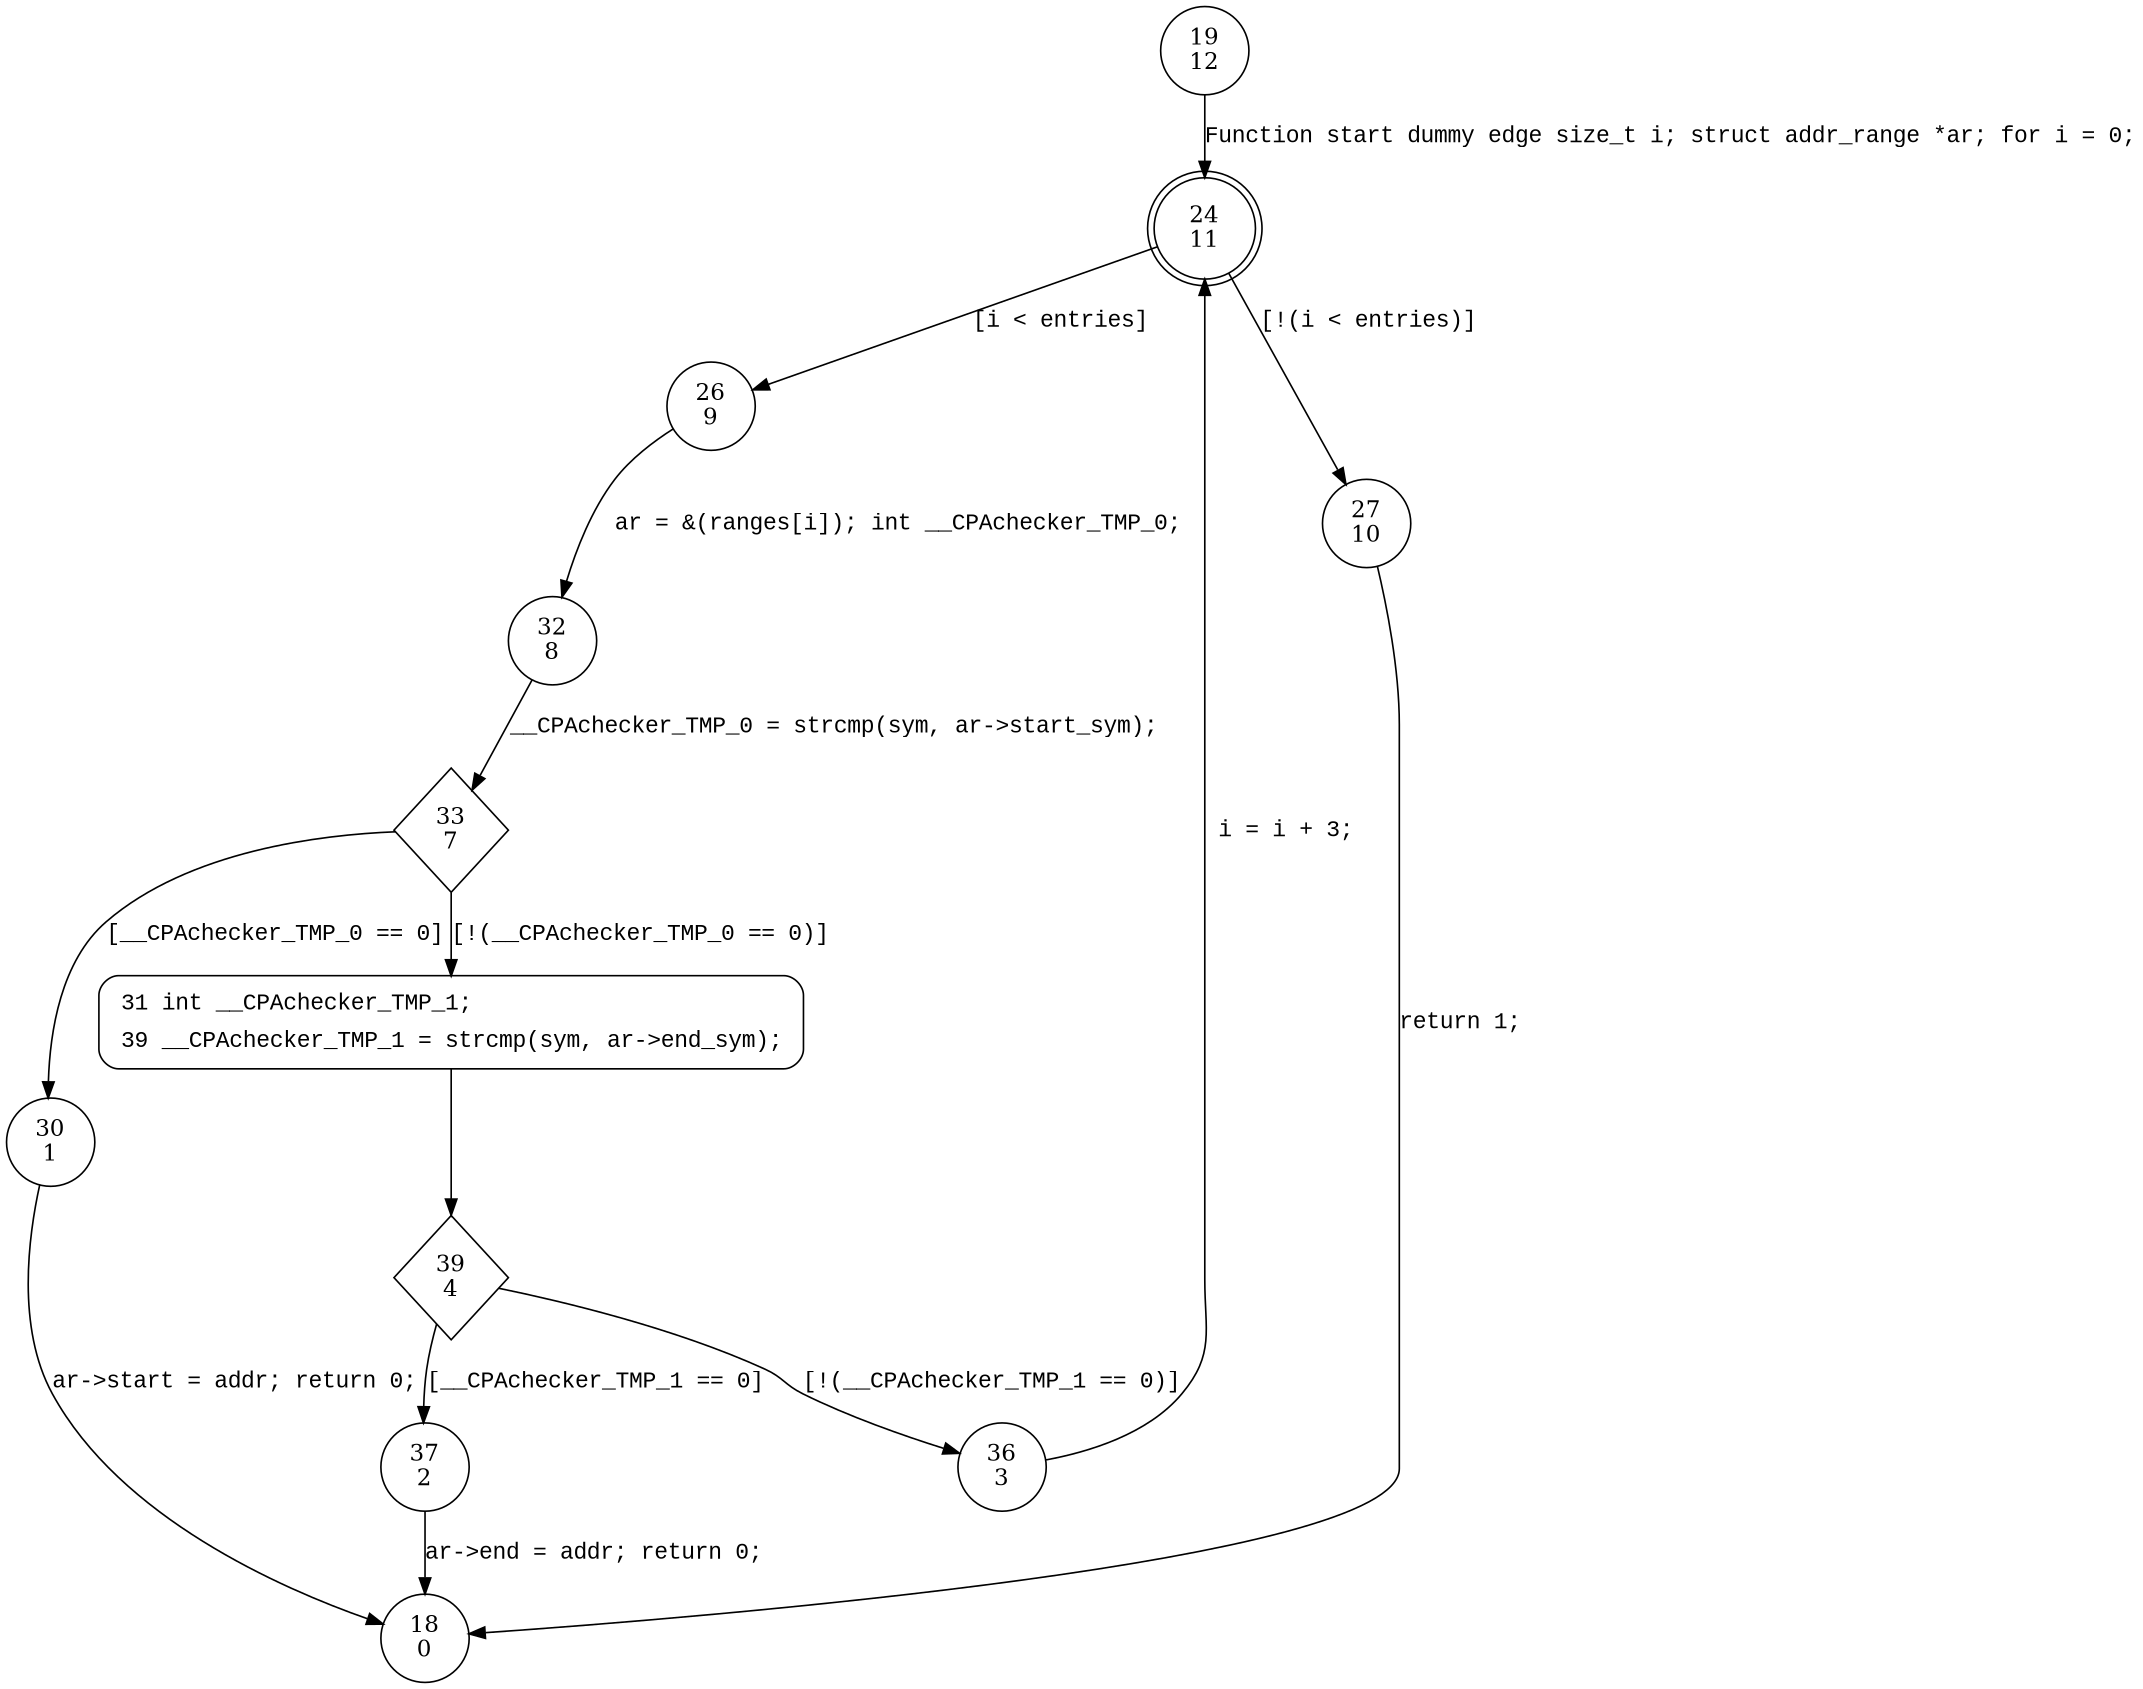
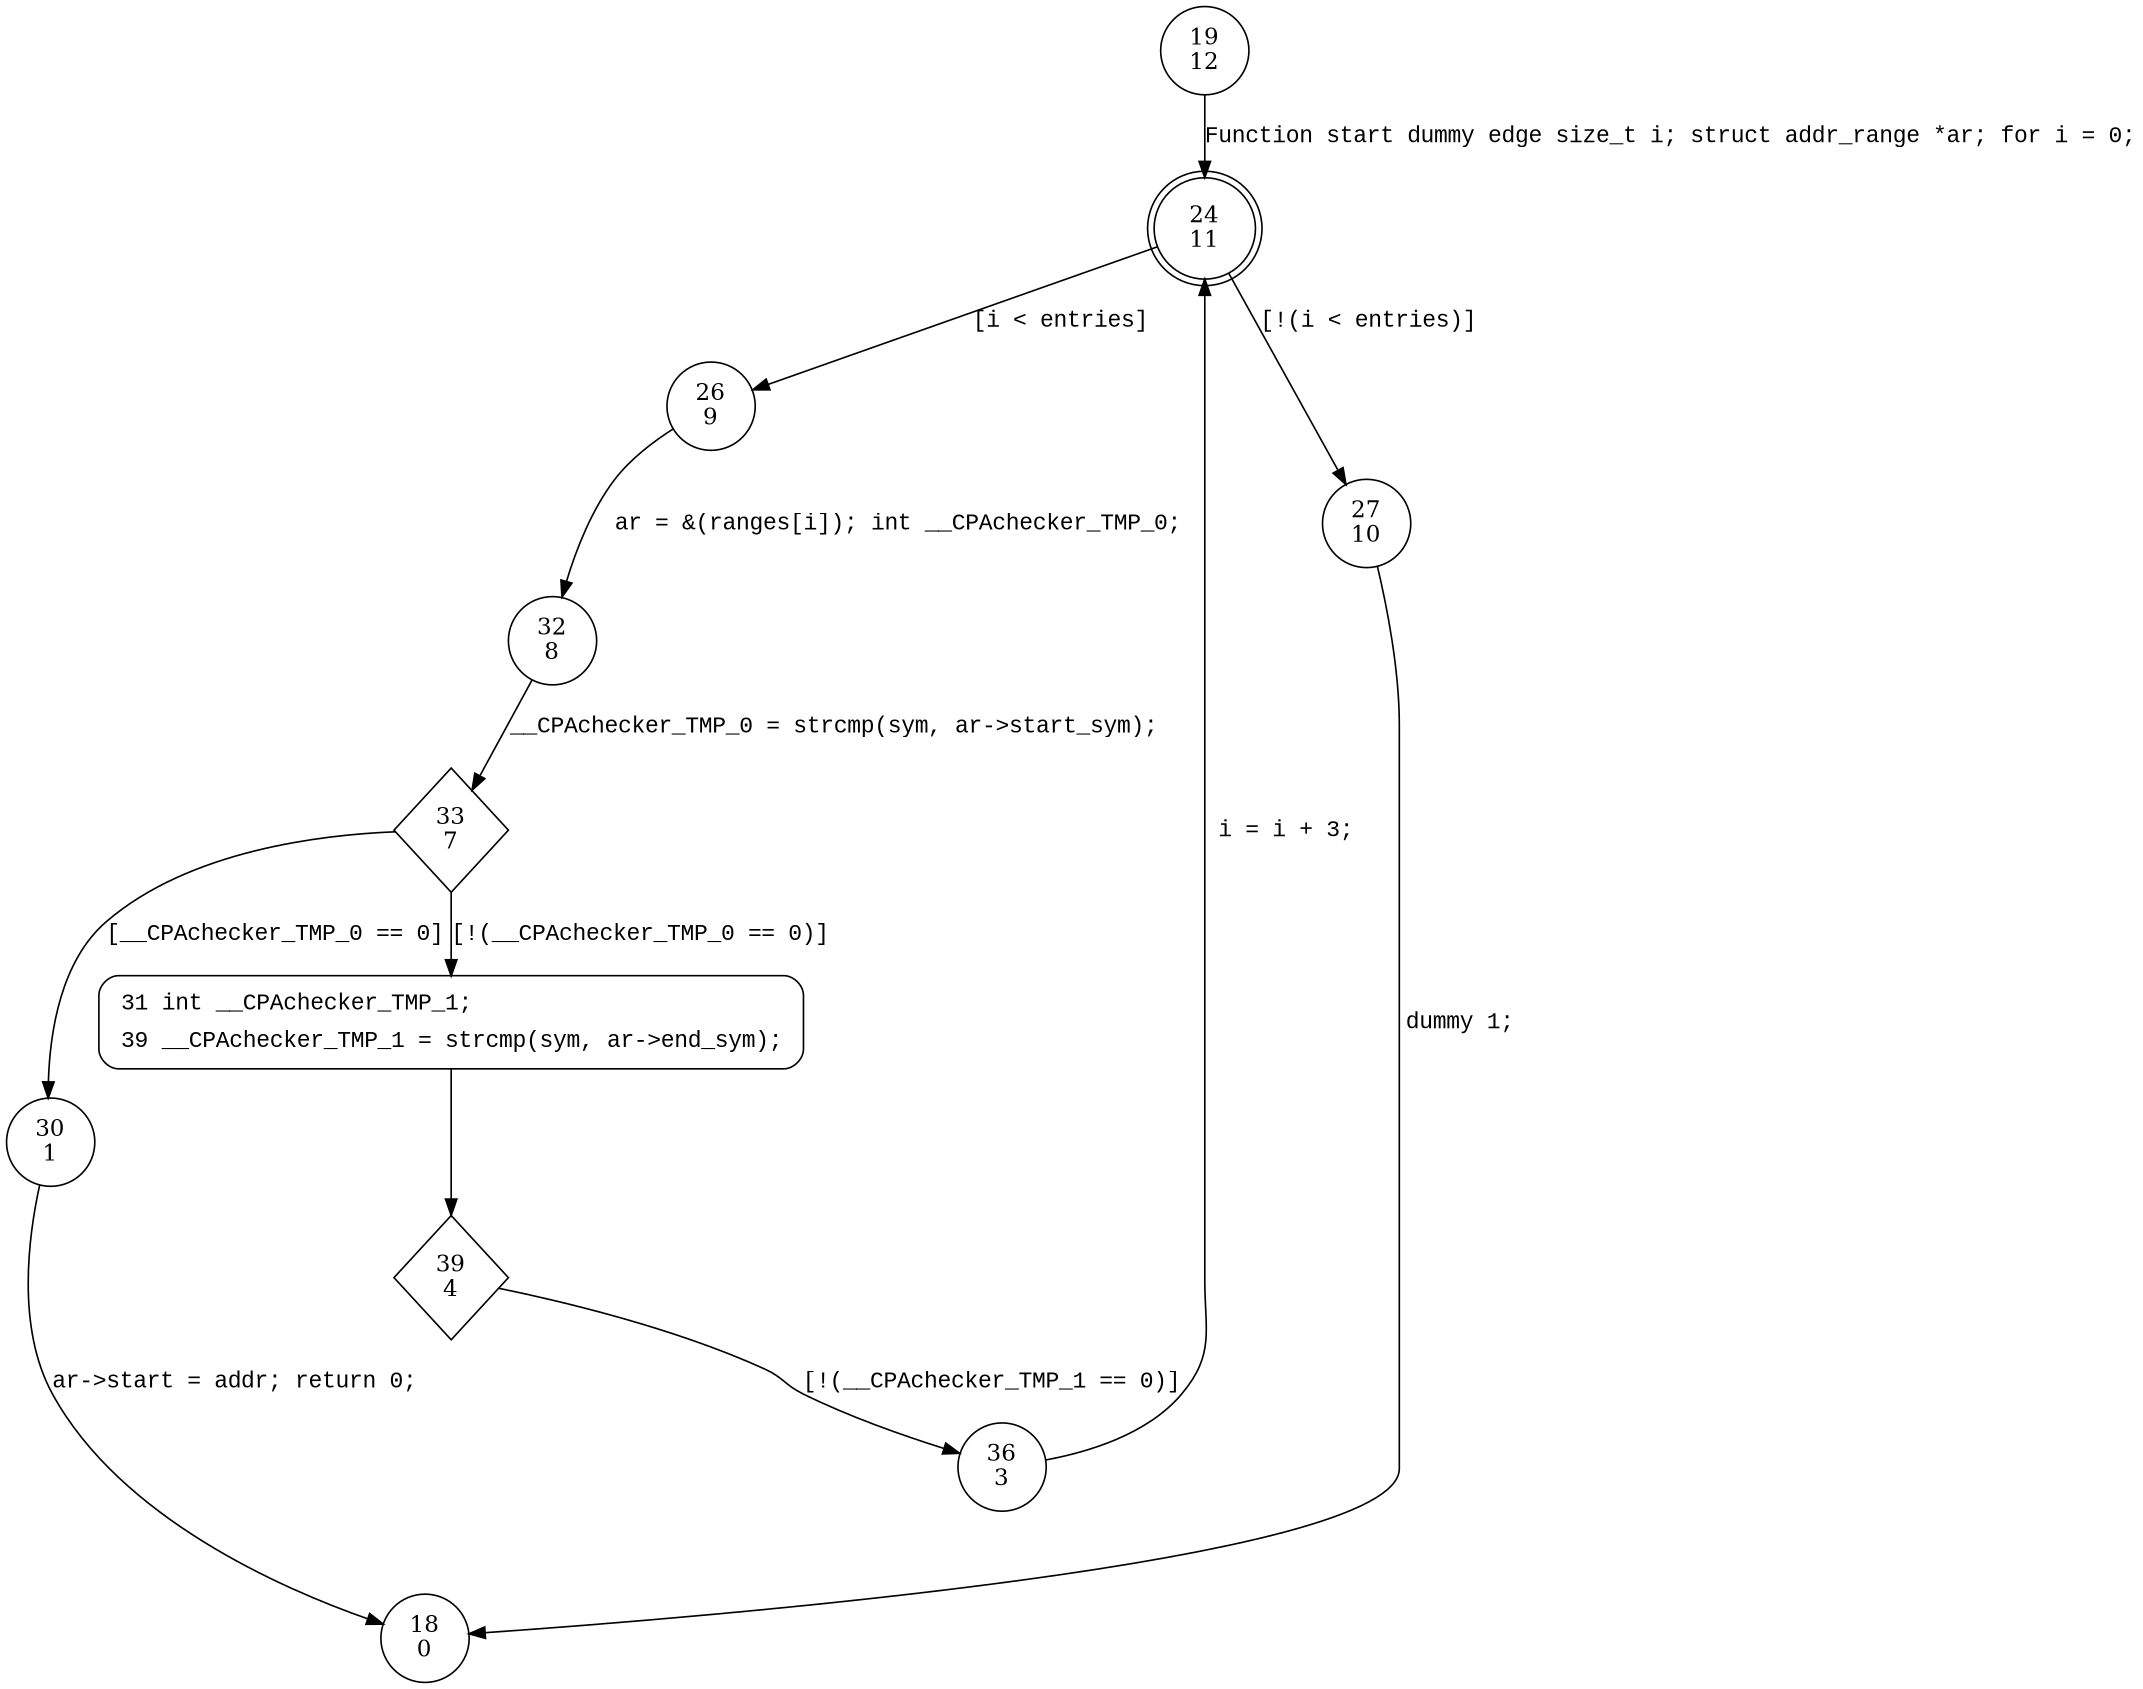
edge "27 10" -> "18 0": label "return 1;" -> "dummy 1;"
node "37 2": removed
